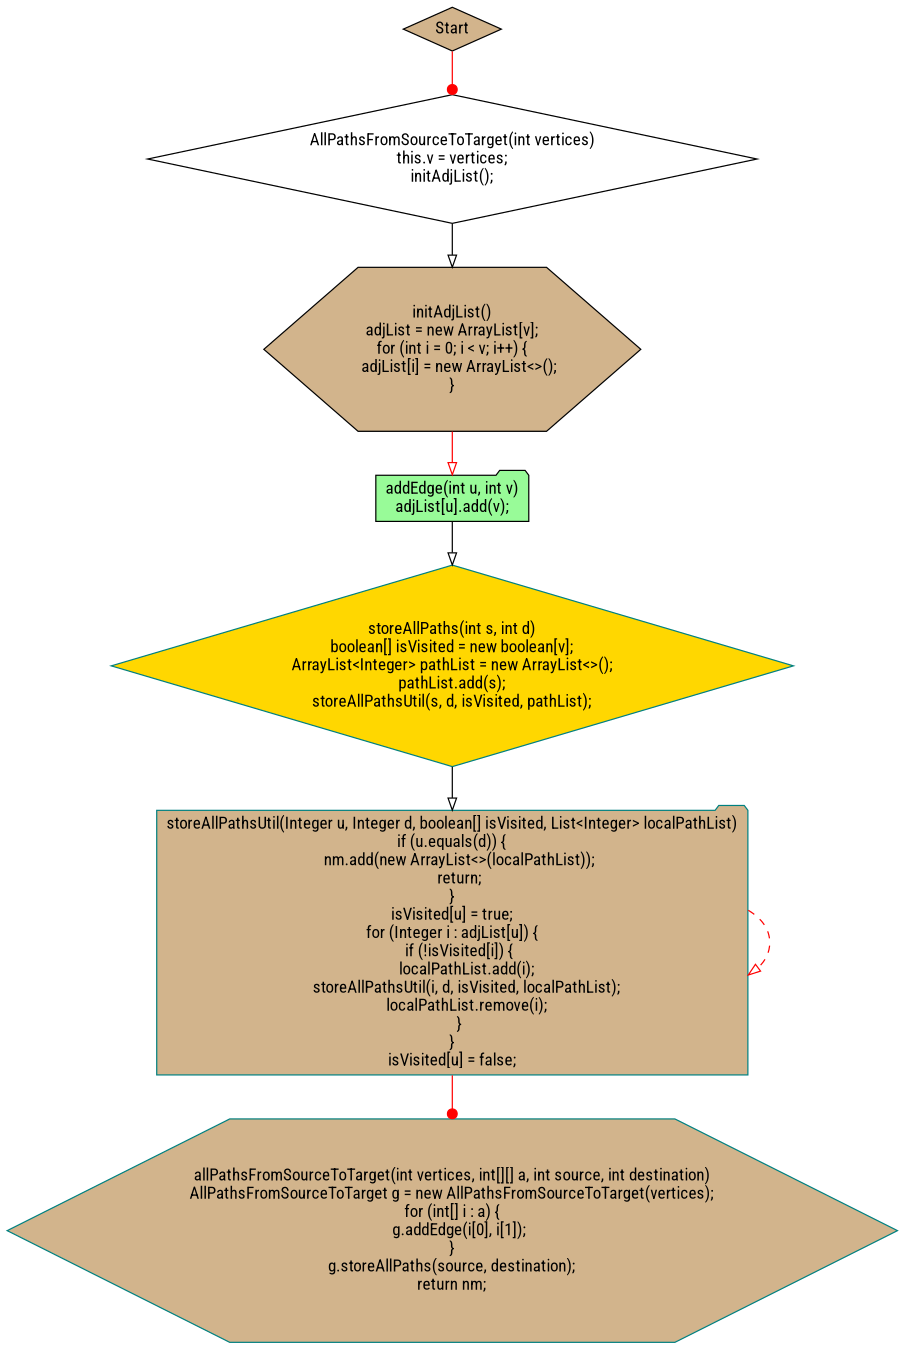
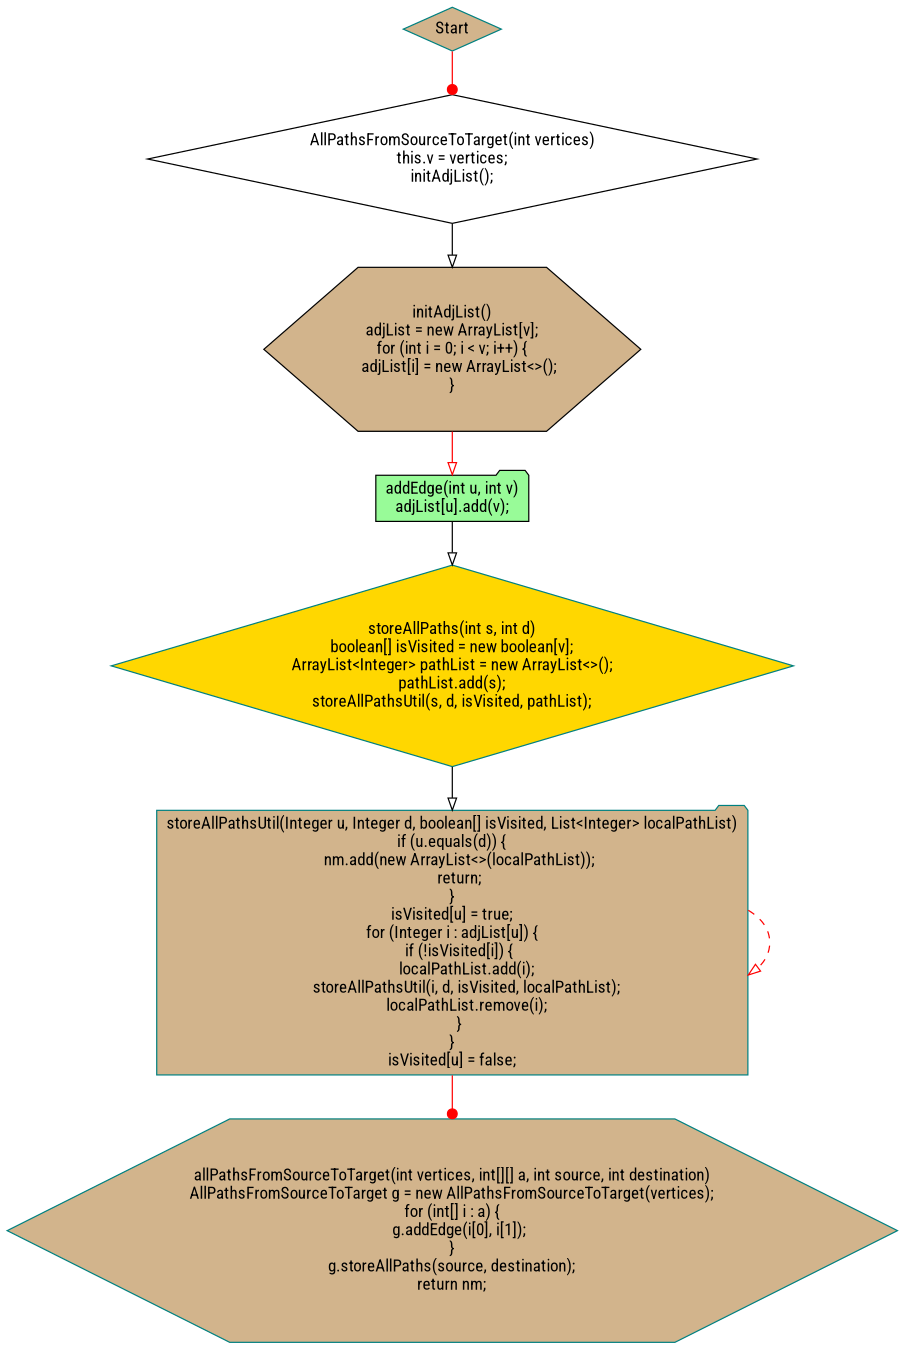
node "Start": color black -> teal
